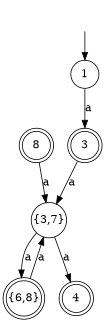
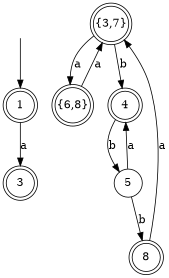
node "1": shape circle -> doublecircle
edge "3" -> "{3,7}": removed, label "a"
node "5": added
node "{3,7}": shape circle -> doublecircle
edge "{3,7}" -> "4": label "a" -> "b"
